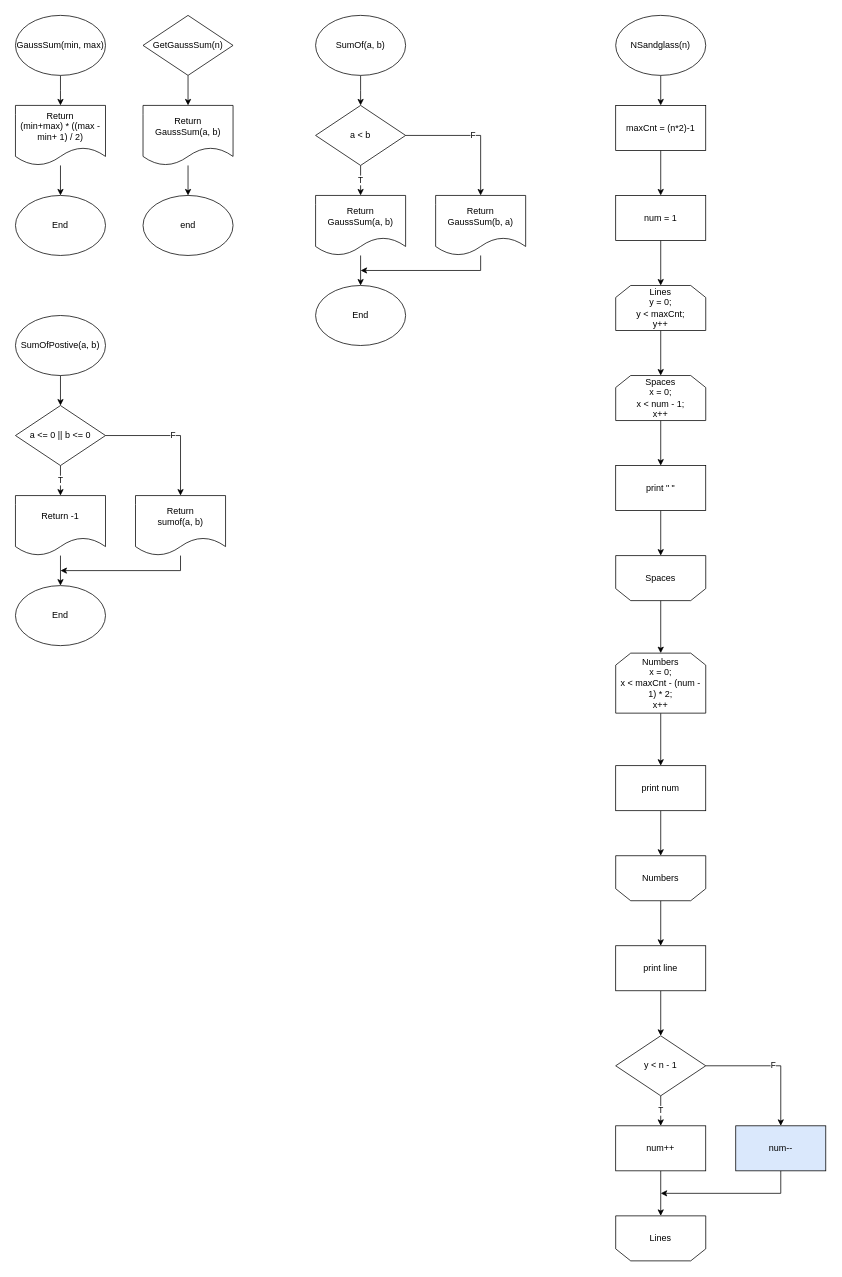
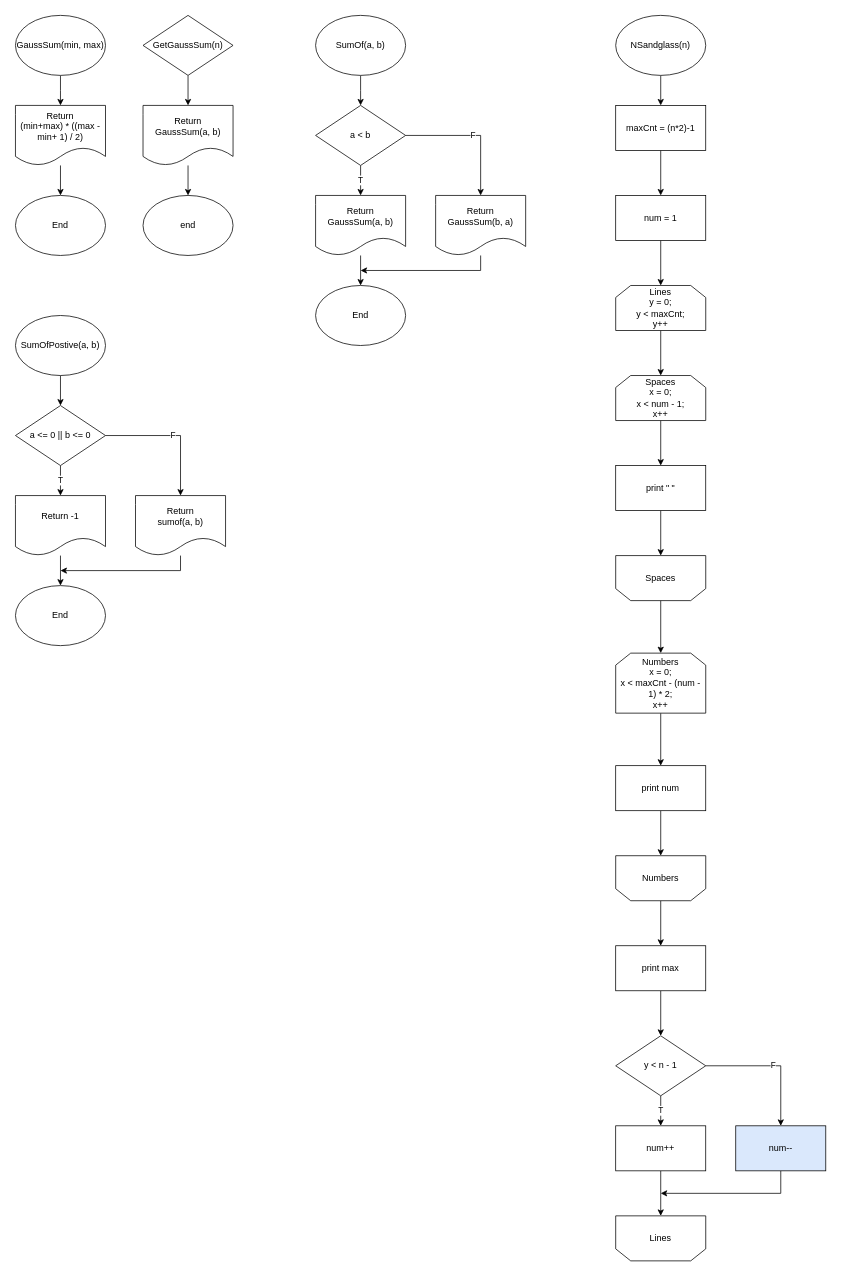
node "print line": label "print line" -> "print max"
